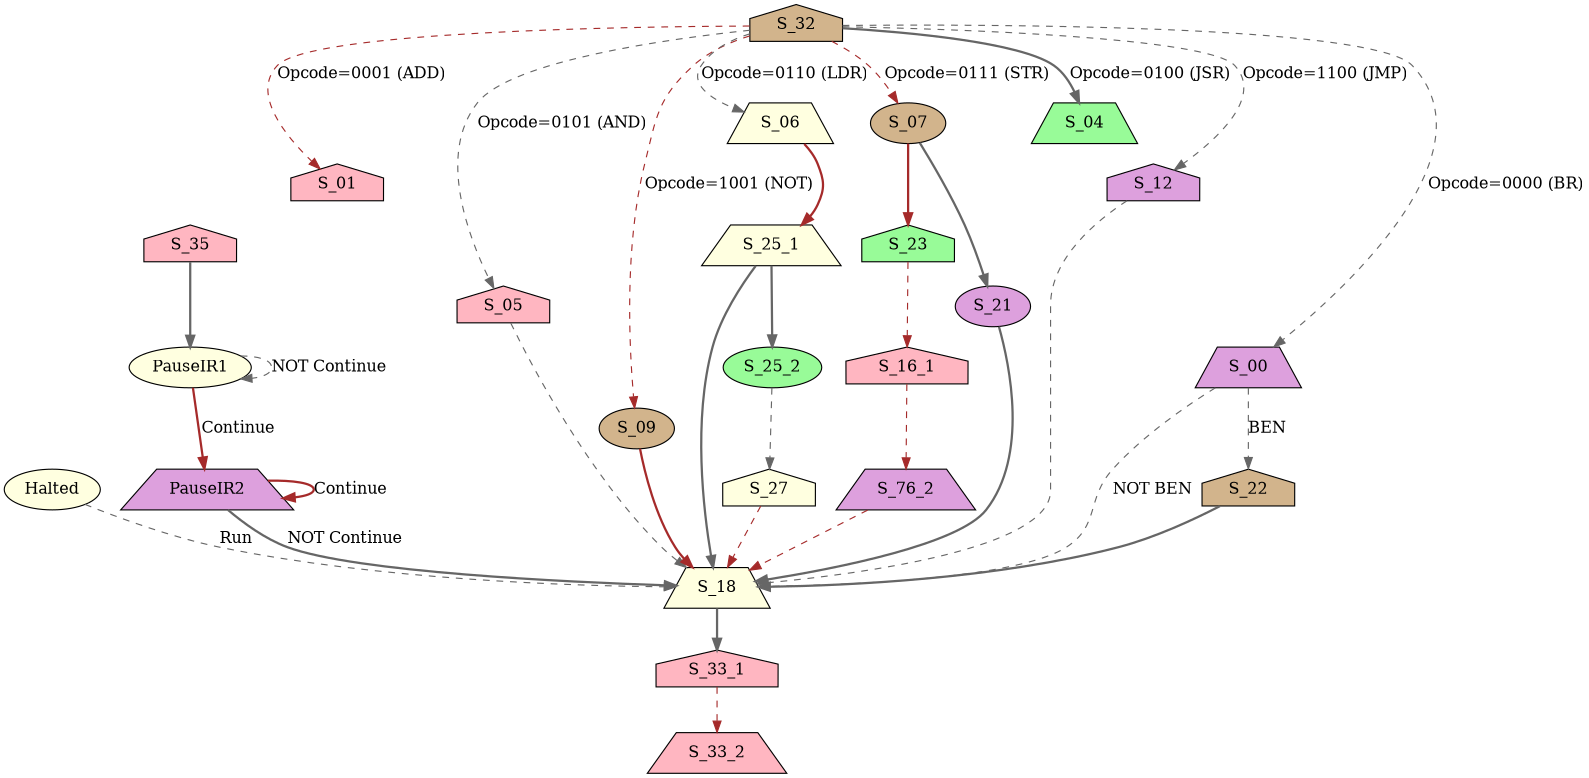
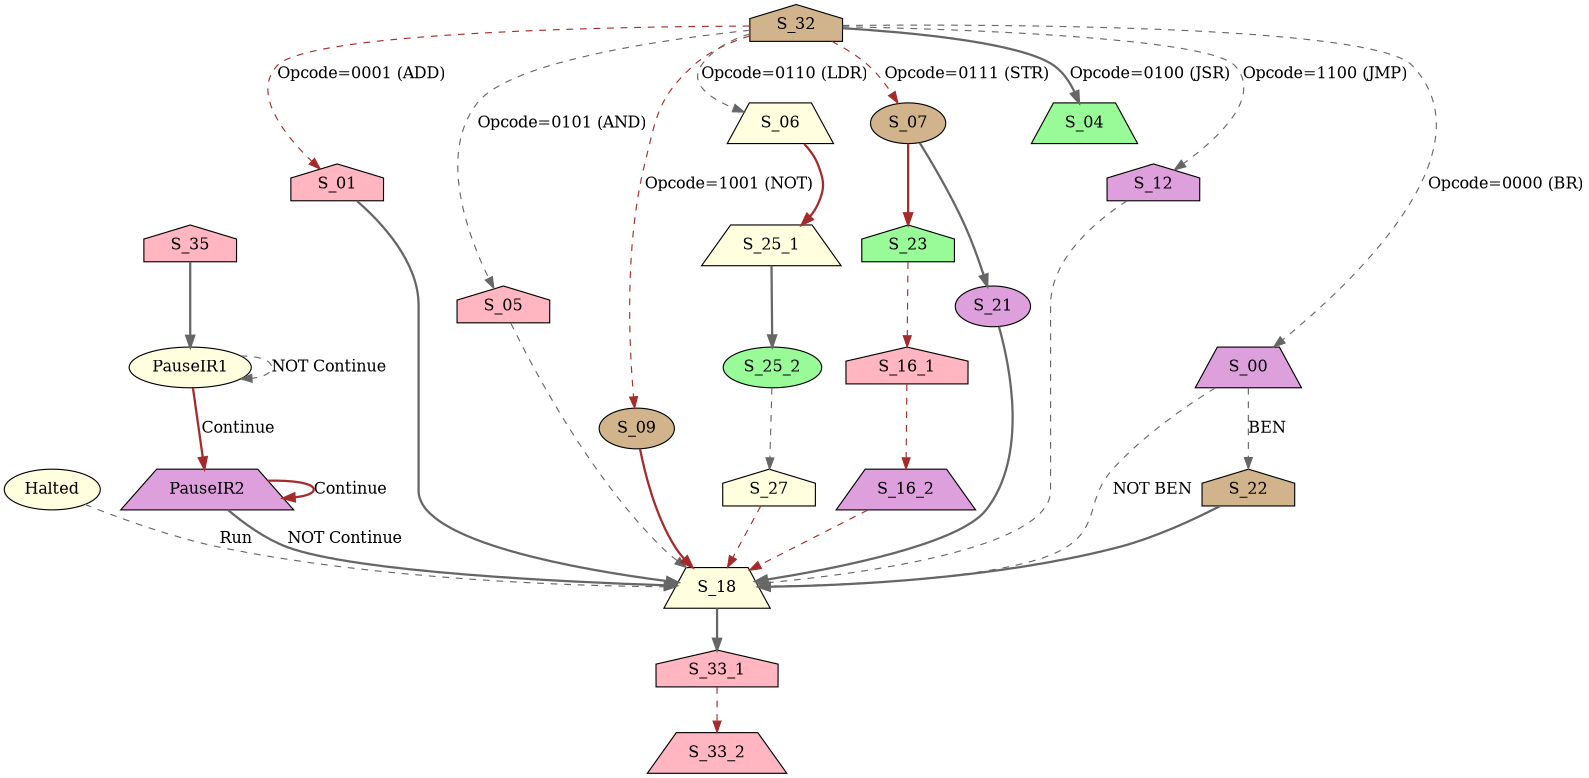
edge "S_25_1" -> "S_18": now "S_01" -> "S_18"
node "S_76_2": label "S_76_2" -> "S_16_2"
